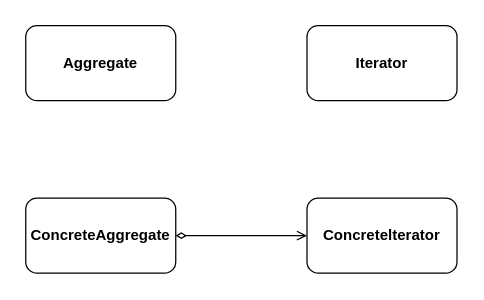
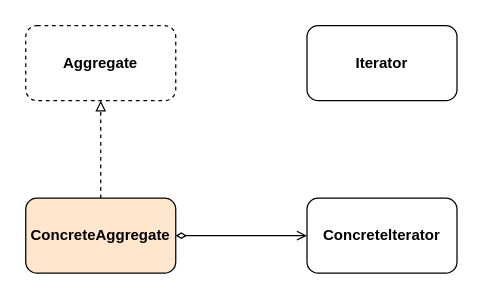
node "Aggregate": style solid -> dashed
edge "ConcreteAggregate" -> "Aggregate": added
node "ConcreteAggregate": fillcolor #ffffff -> #ffe6cc
